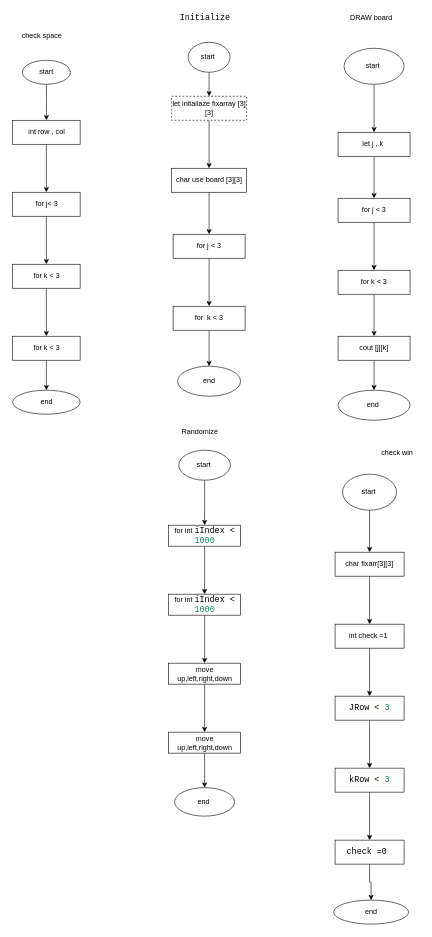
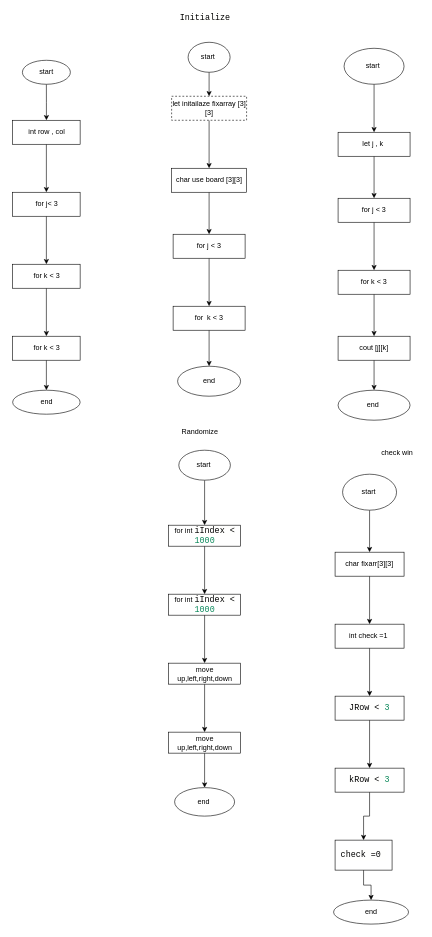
node "DRAW board": removed
node "check space": removed
node "check =0": size 69x24 -> 57x30
